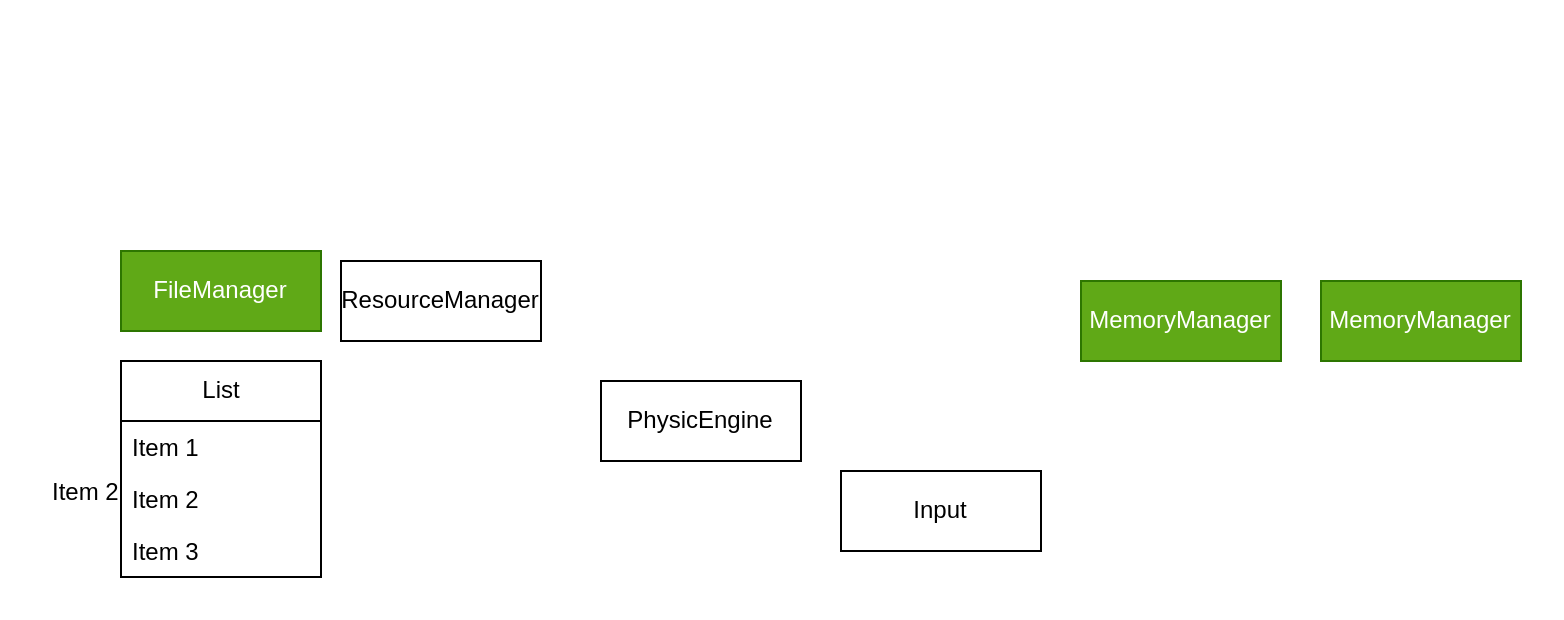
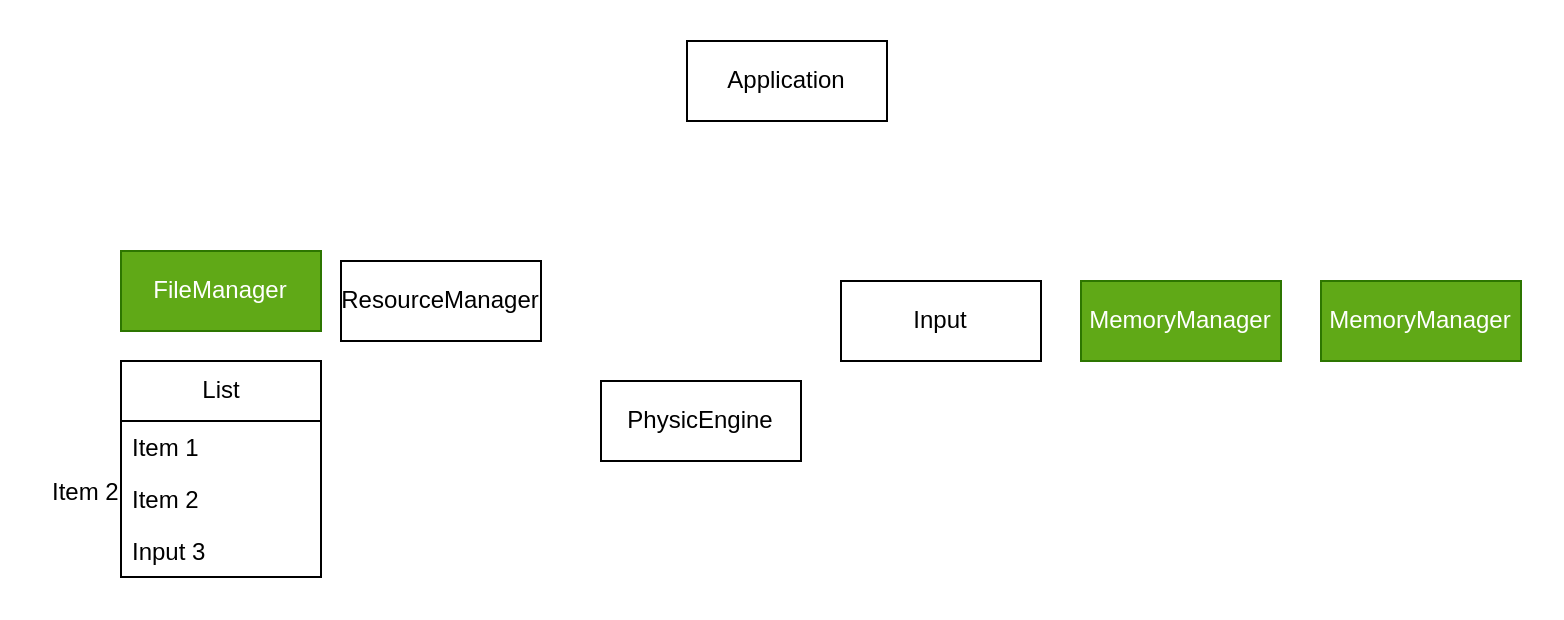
node "Application": added
node "Input": moved (941, 511) -> (941, 321)
node "Item 3": label "Item 3" -> "Input 3"
